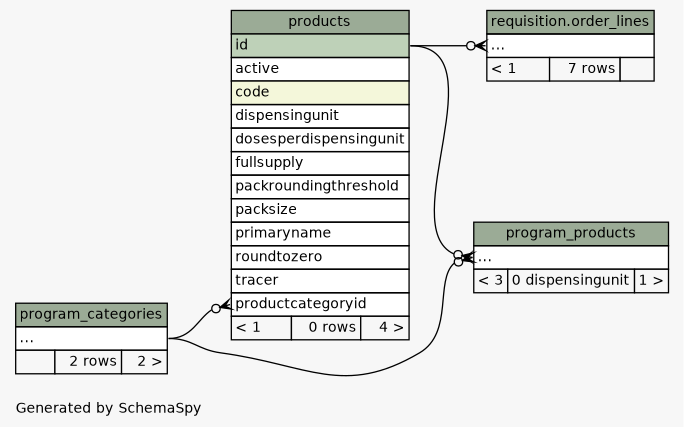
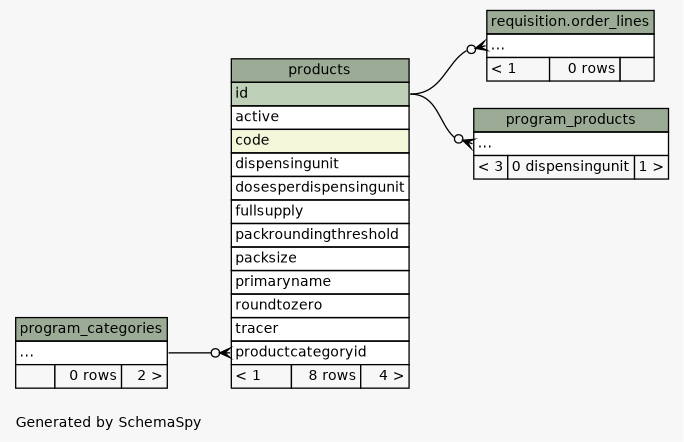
node "requisition.order_lines": text "7 rows" -> "0 rows"
node "products": text "0 rows" -> "8 rows"
node "program_categories": text "2 rows" -> "0 rows"
edge "program_categories" -> "program_products": removed
